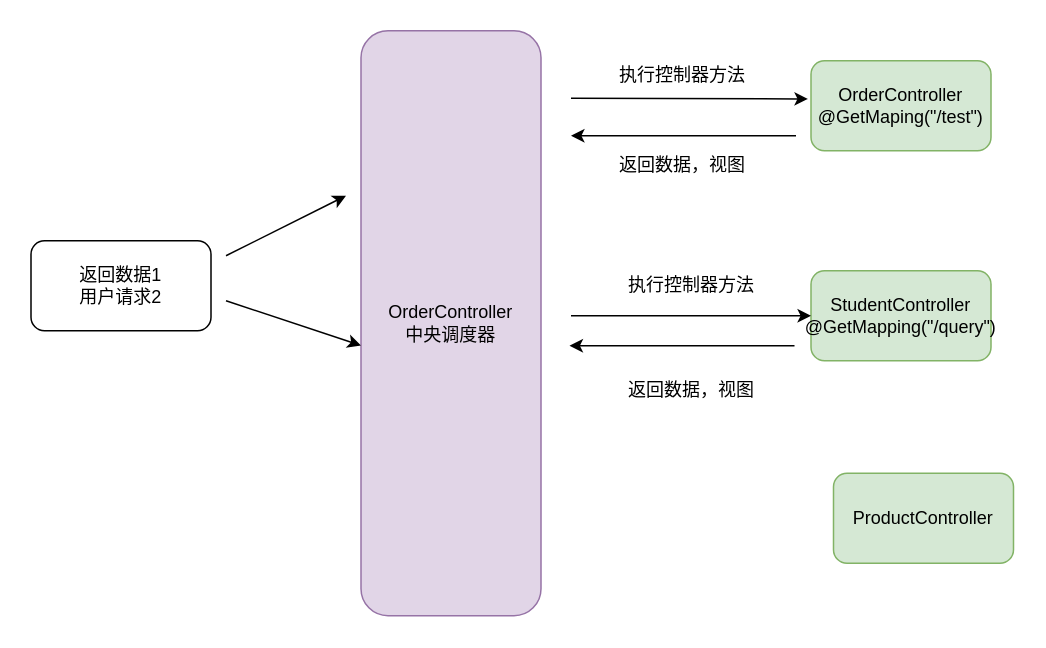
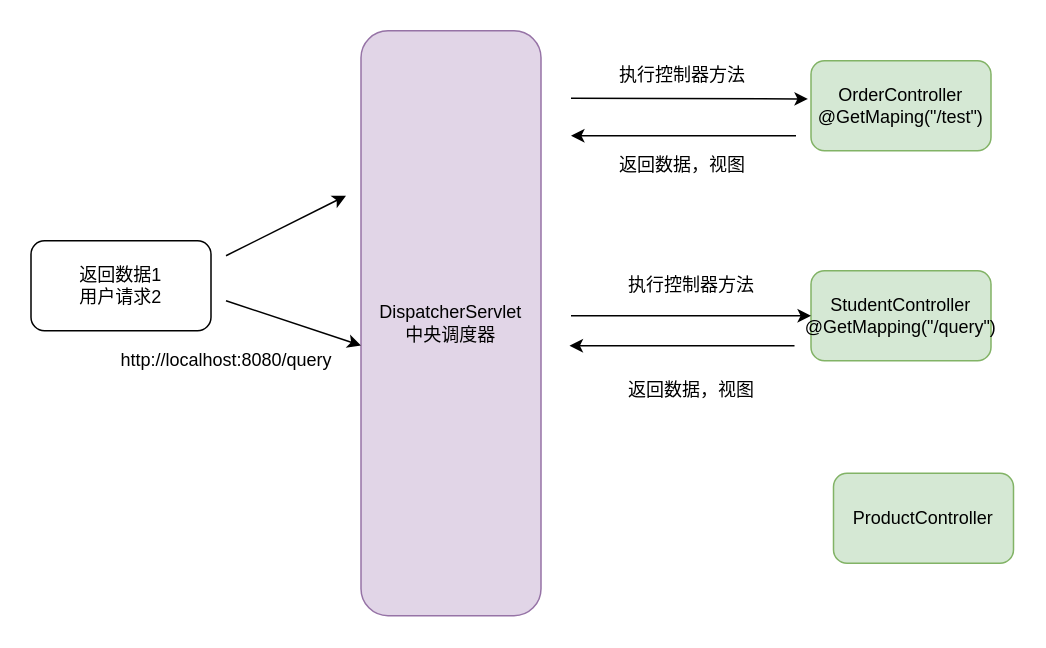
node "OrderController 中央调度器": label "OrderController 中央调度器" -> "DispatcherServlet 中央调度器"
node "http://localhost:8080/query": added
